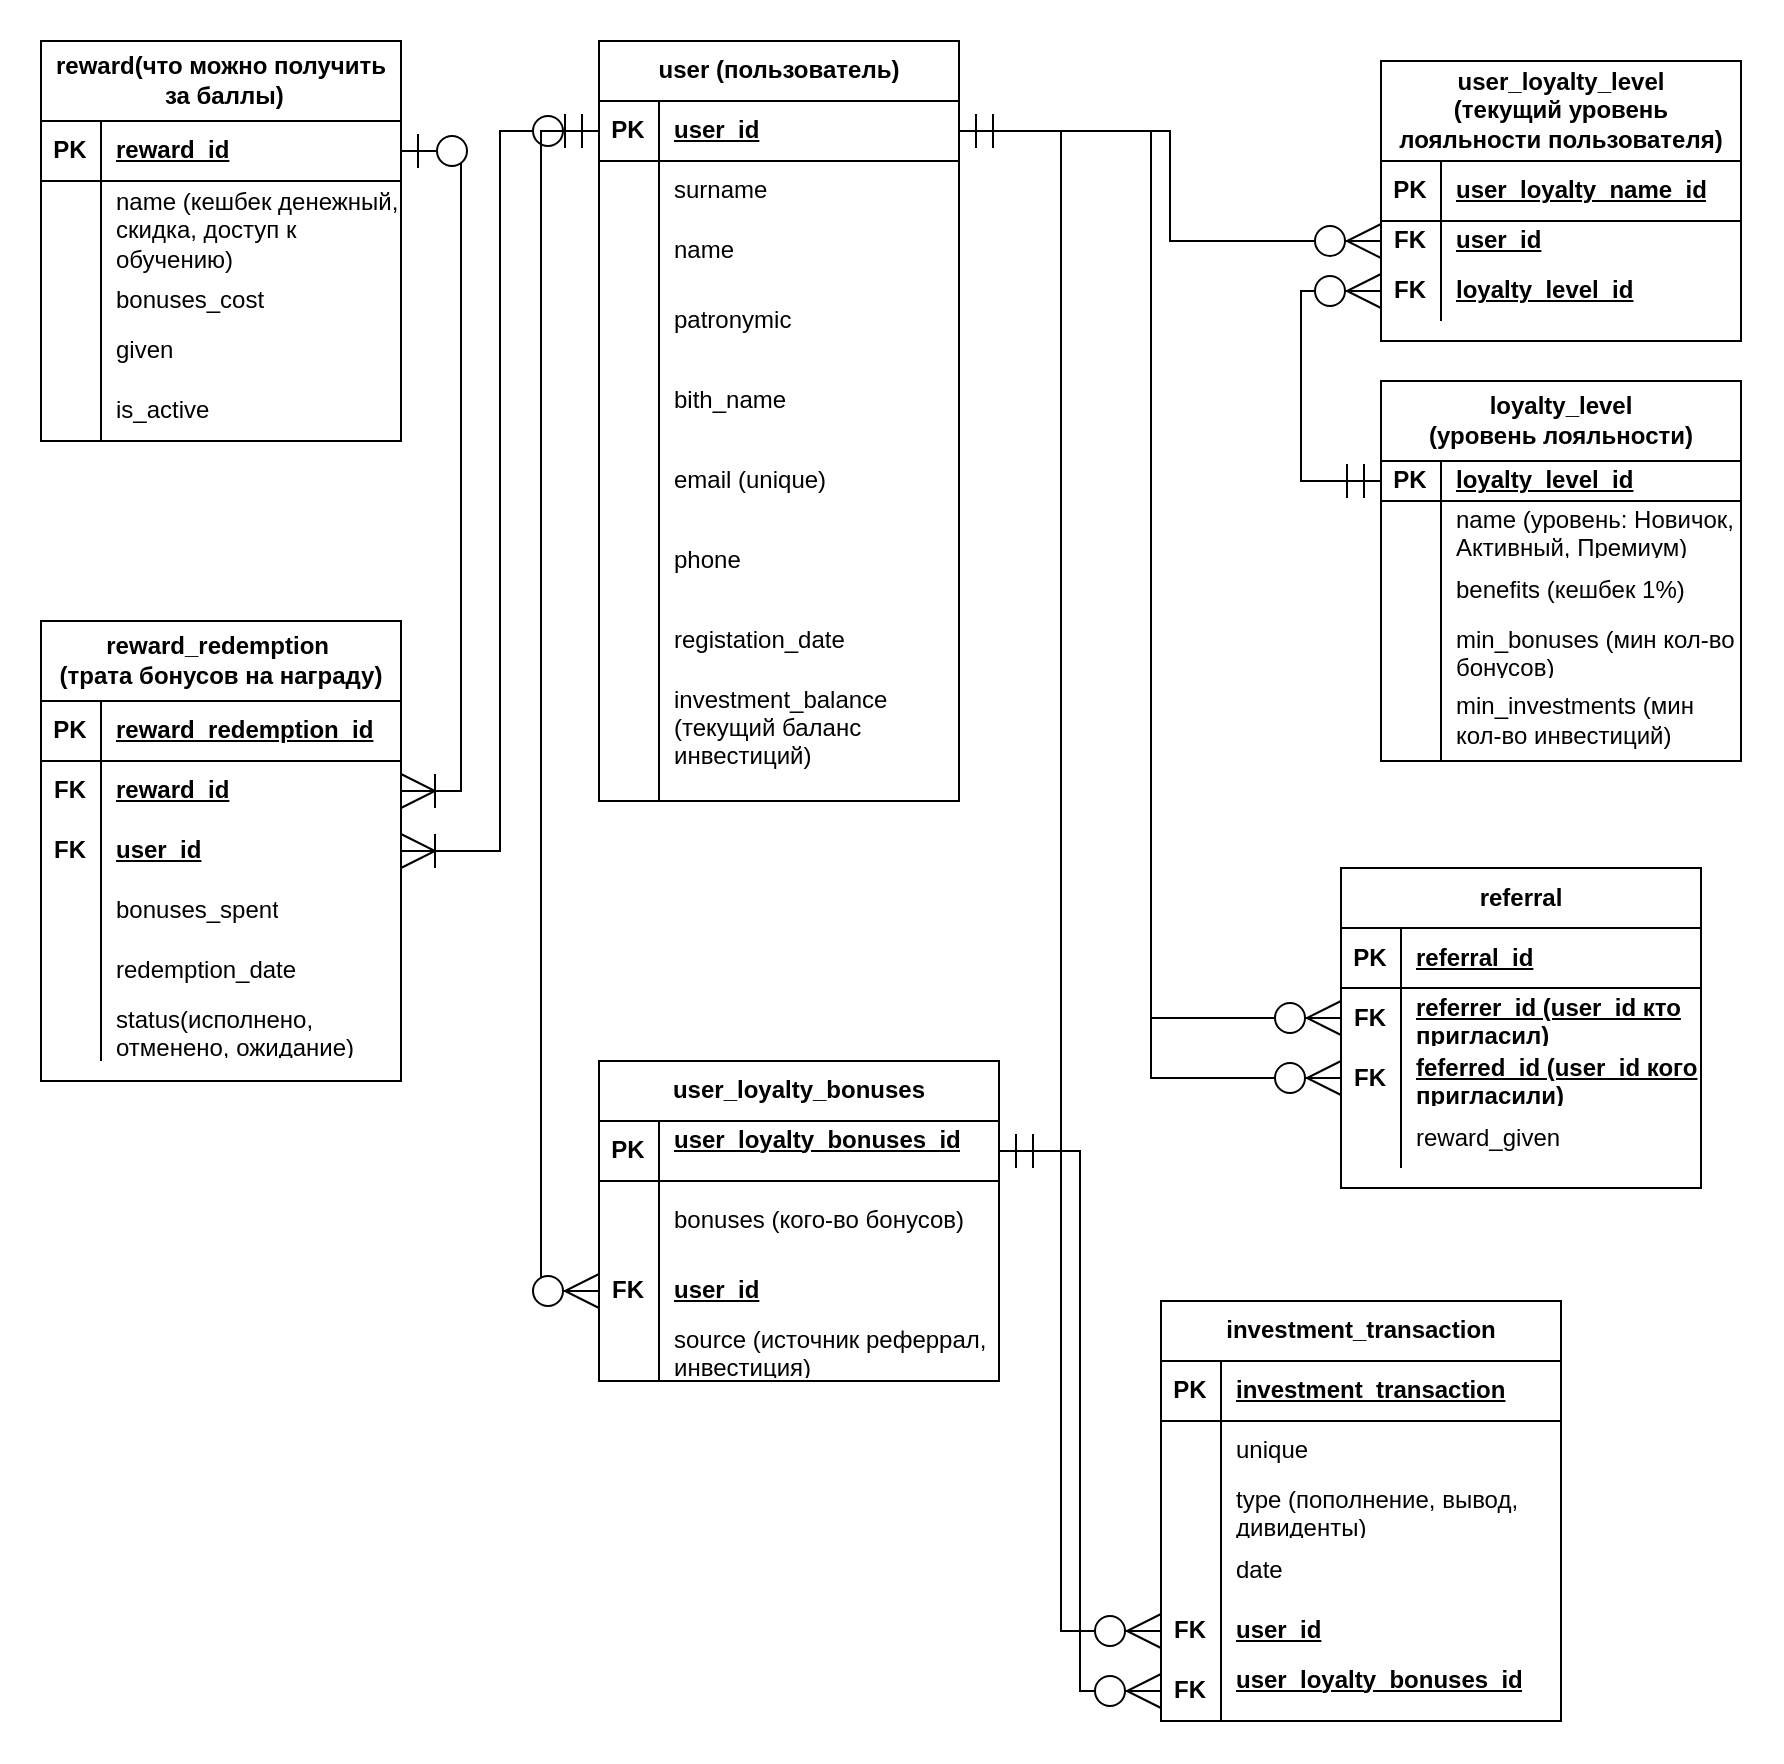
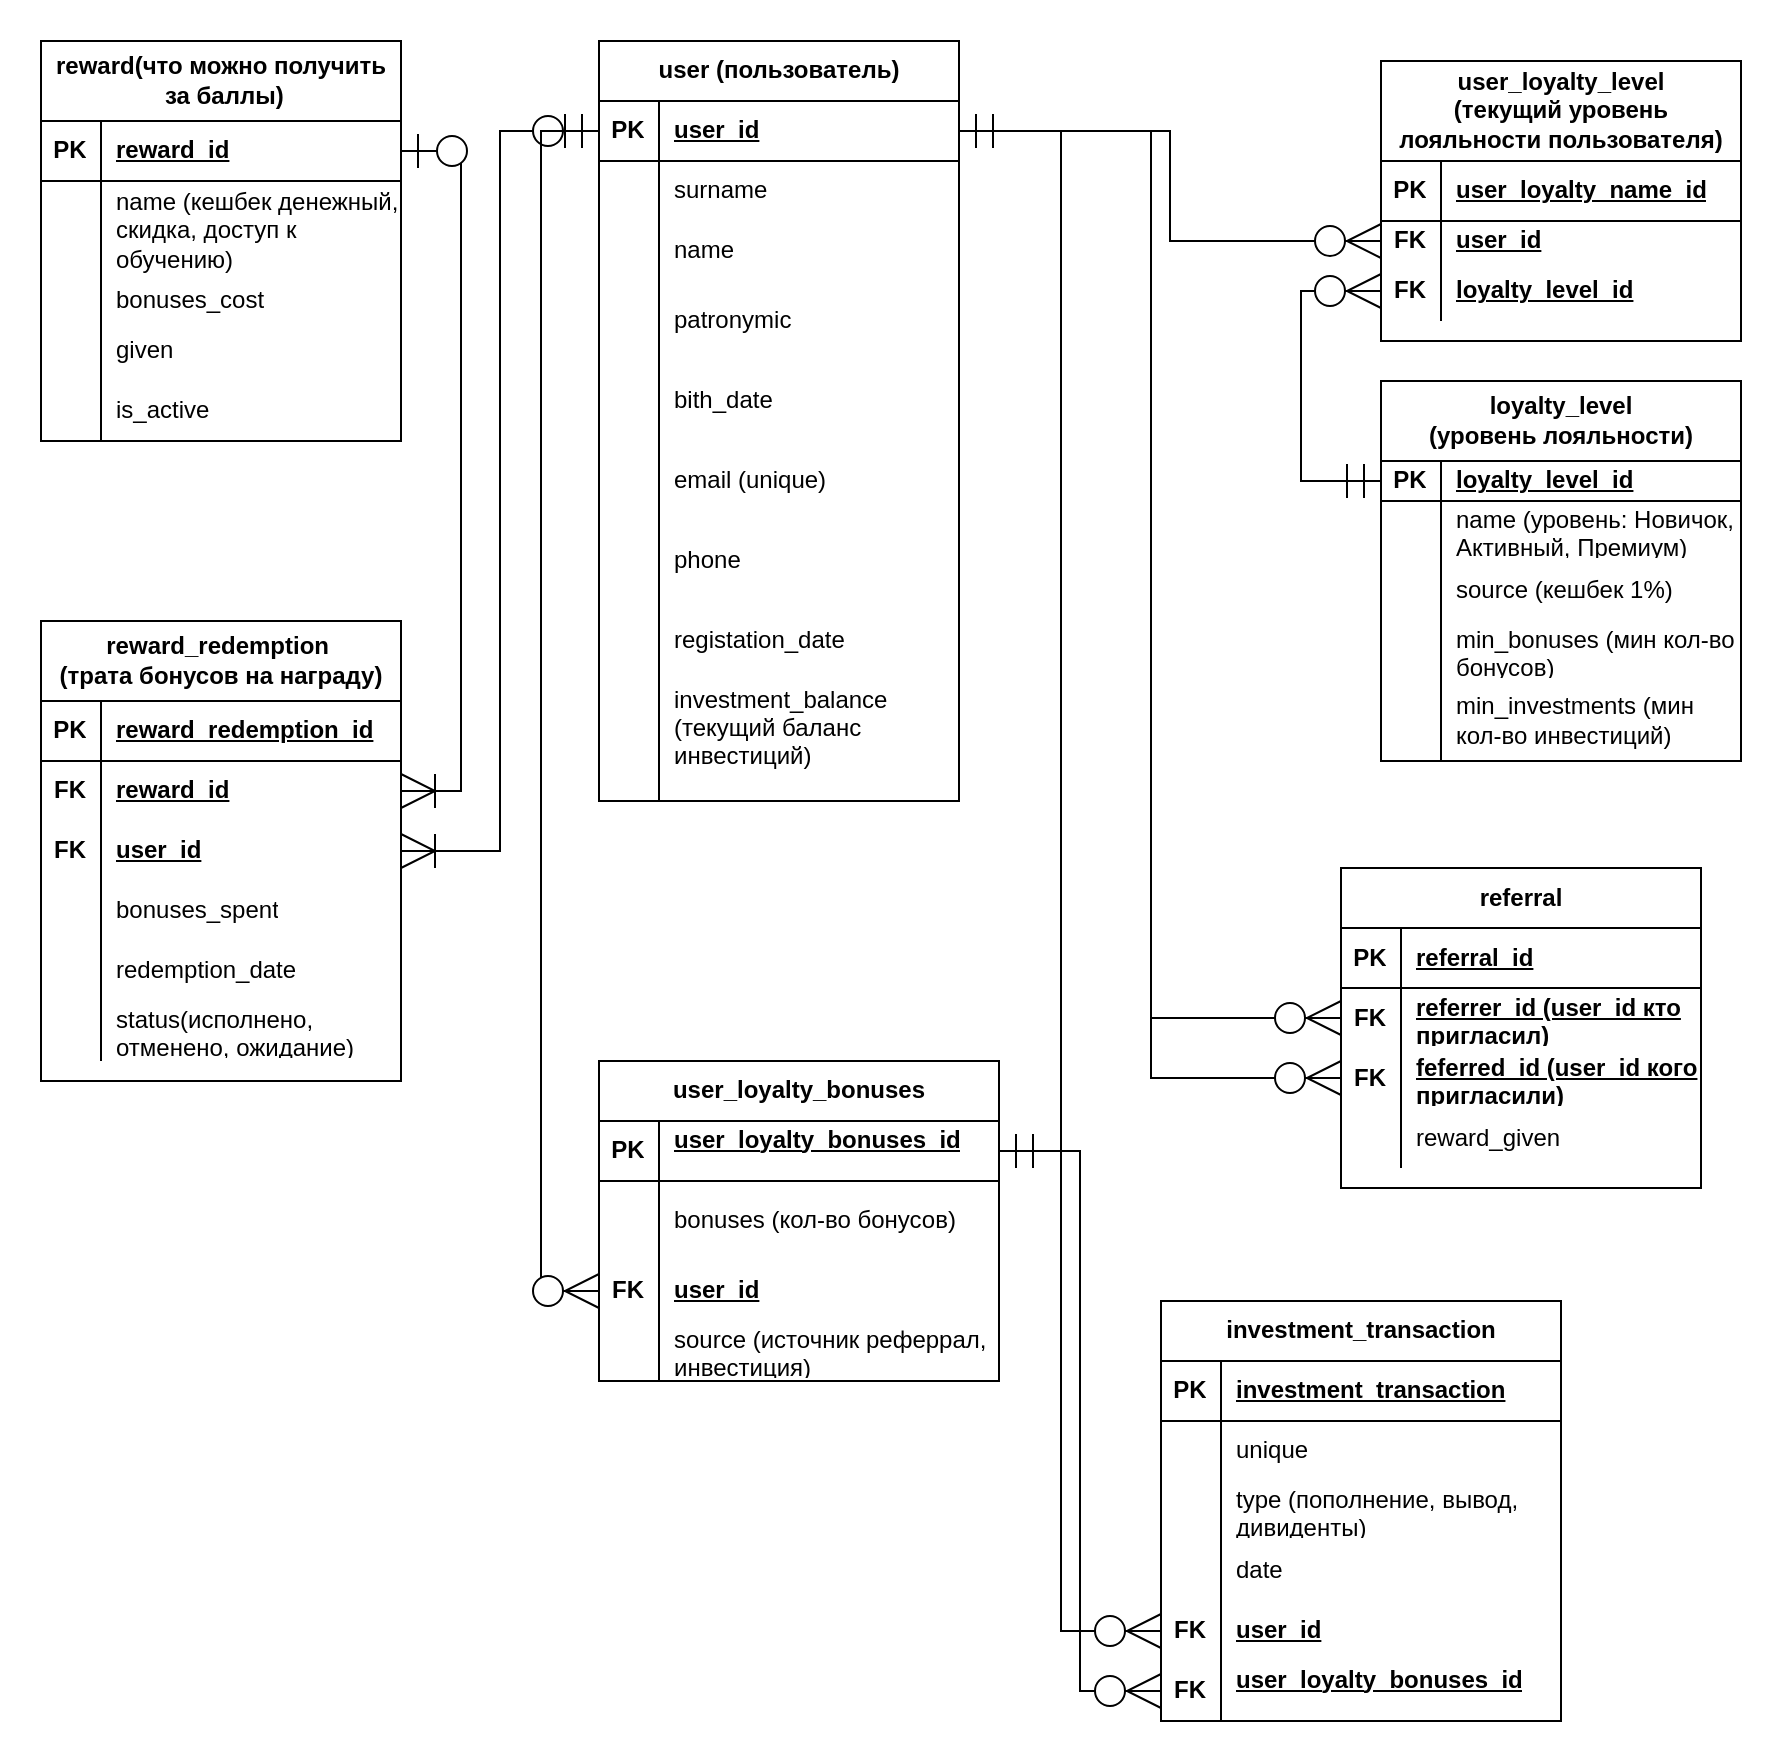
node "bith_name": label "bith_name" -> "bith_date"
node "benefits (кешбек 1%)": label "benefits (кешбек 1%)" -> "source (кешбек 1%)"
node "bonuses (кого-во бонусов)": label "bonuses (кого-во бонусов)" -> "bonuses (кол-во бонусов)"
